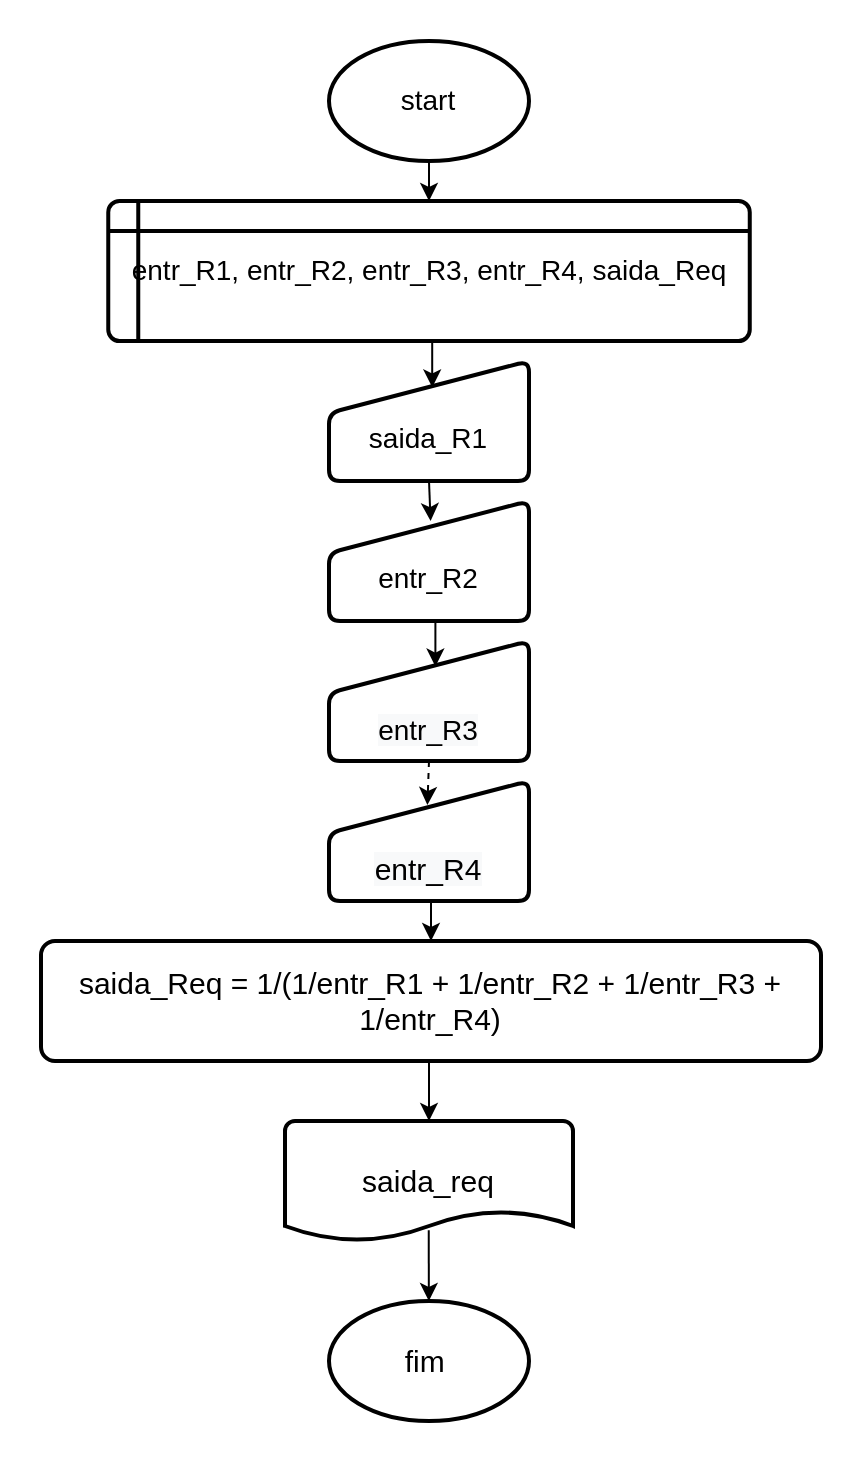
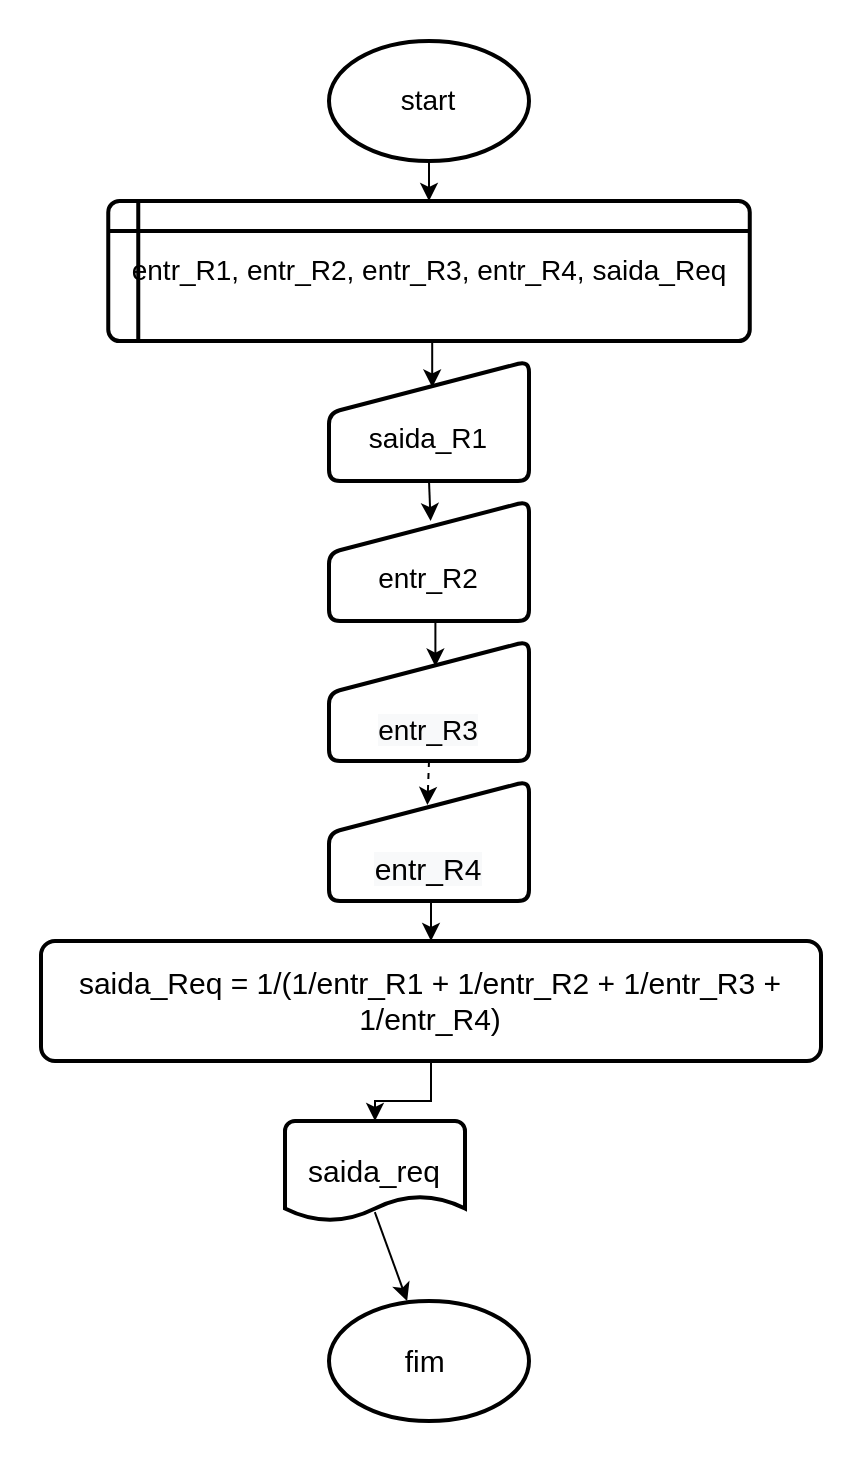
node "saida_req": size 288x120 -> 180x100
